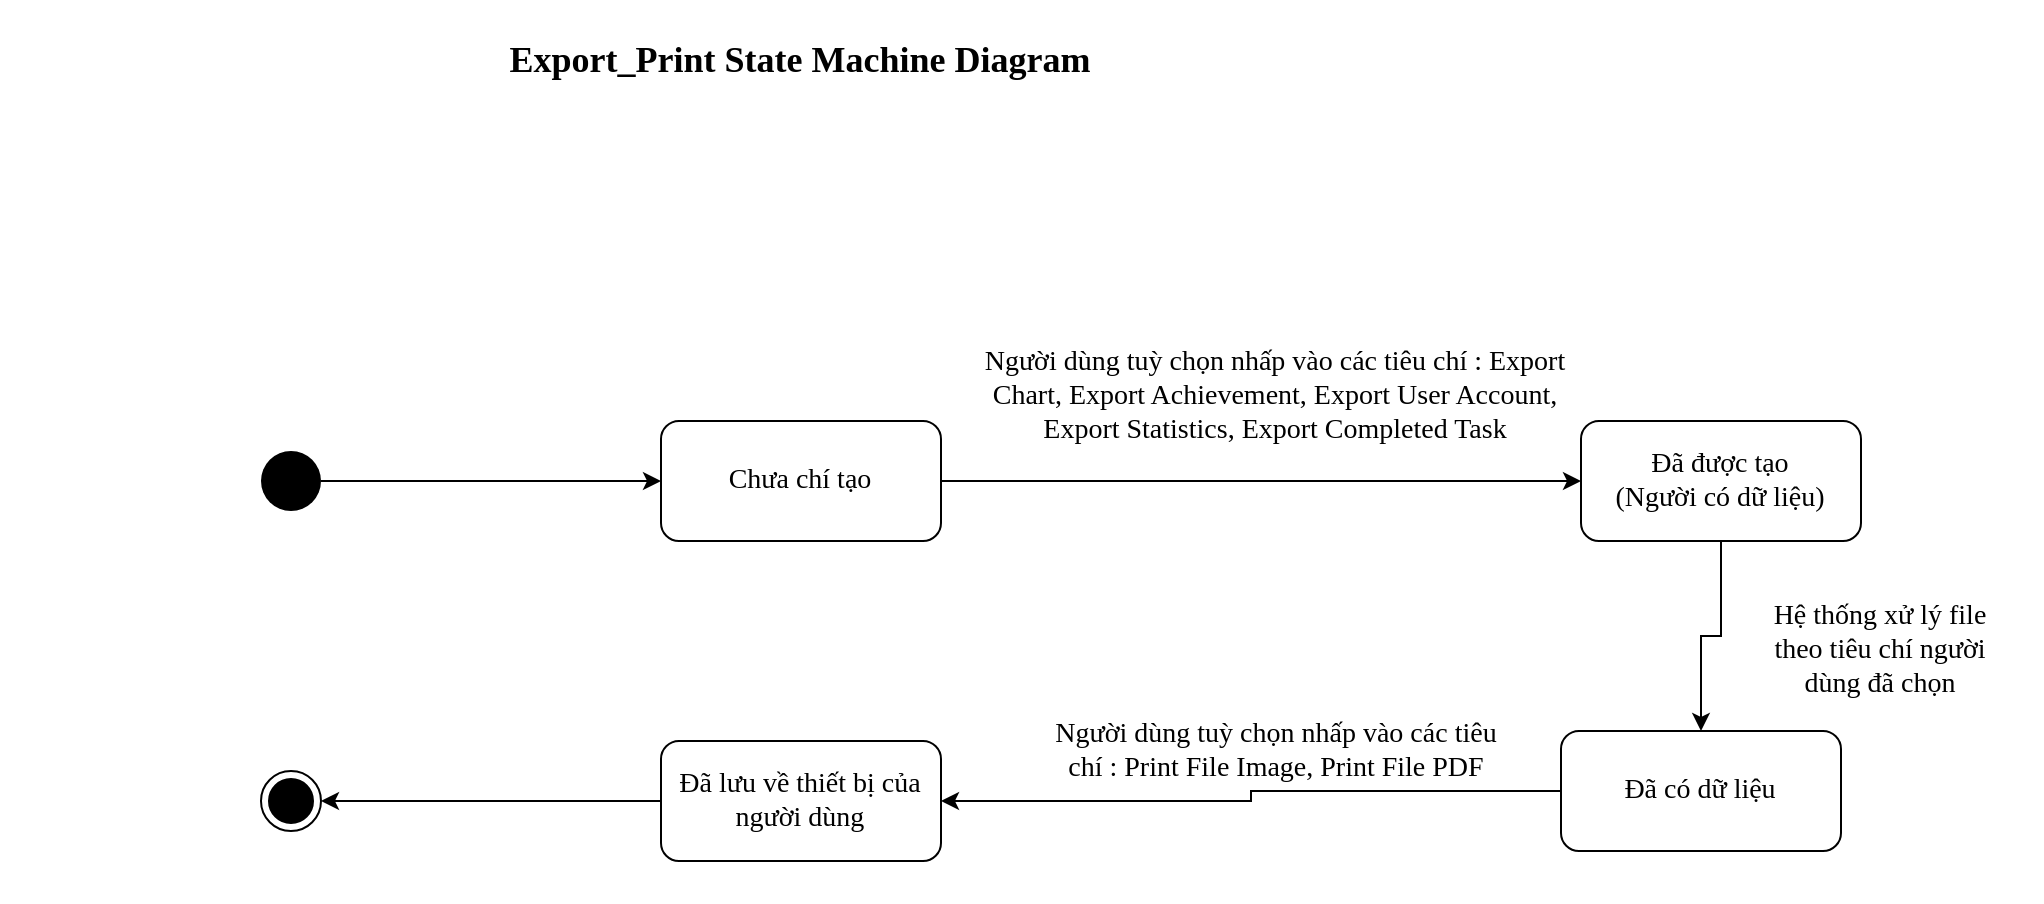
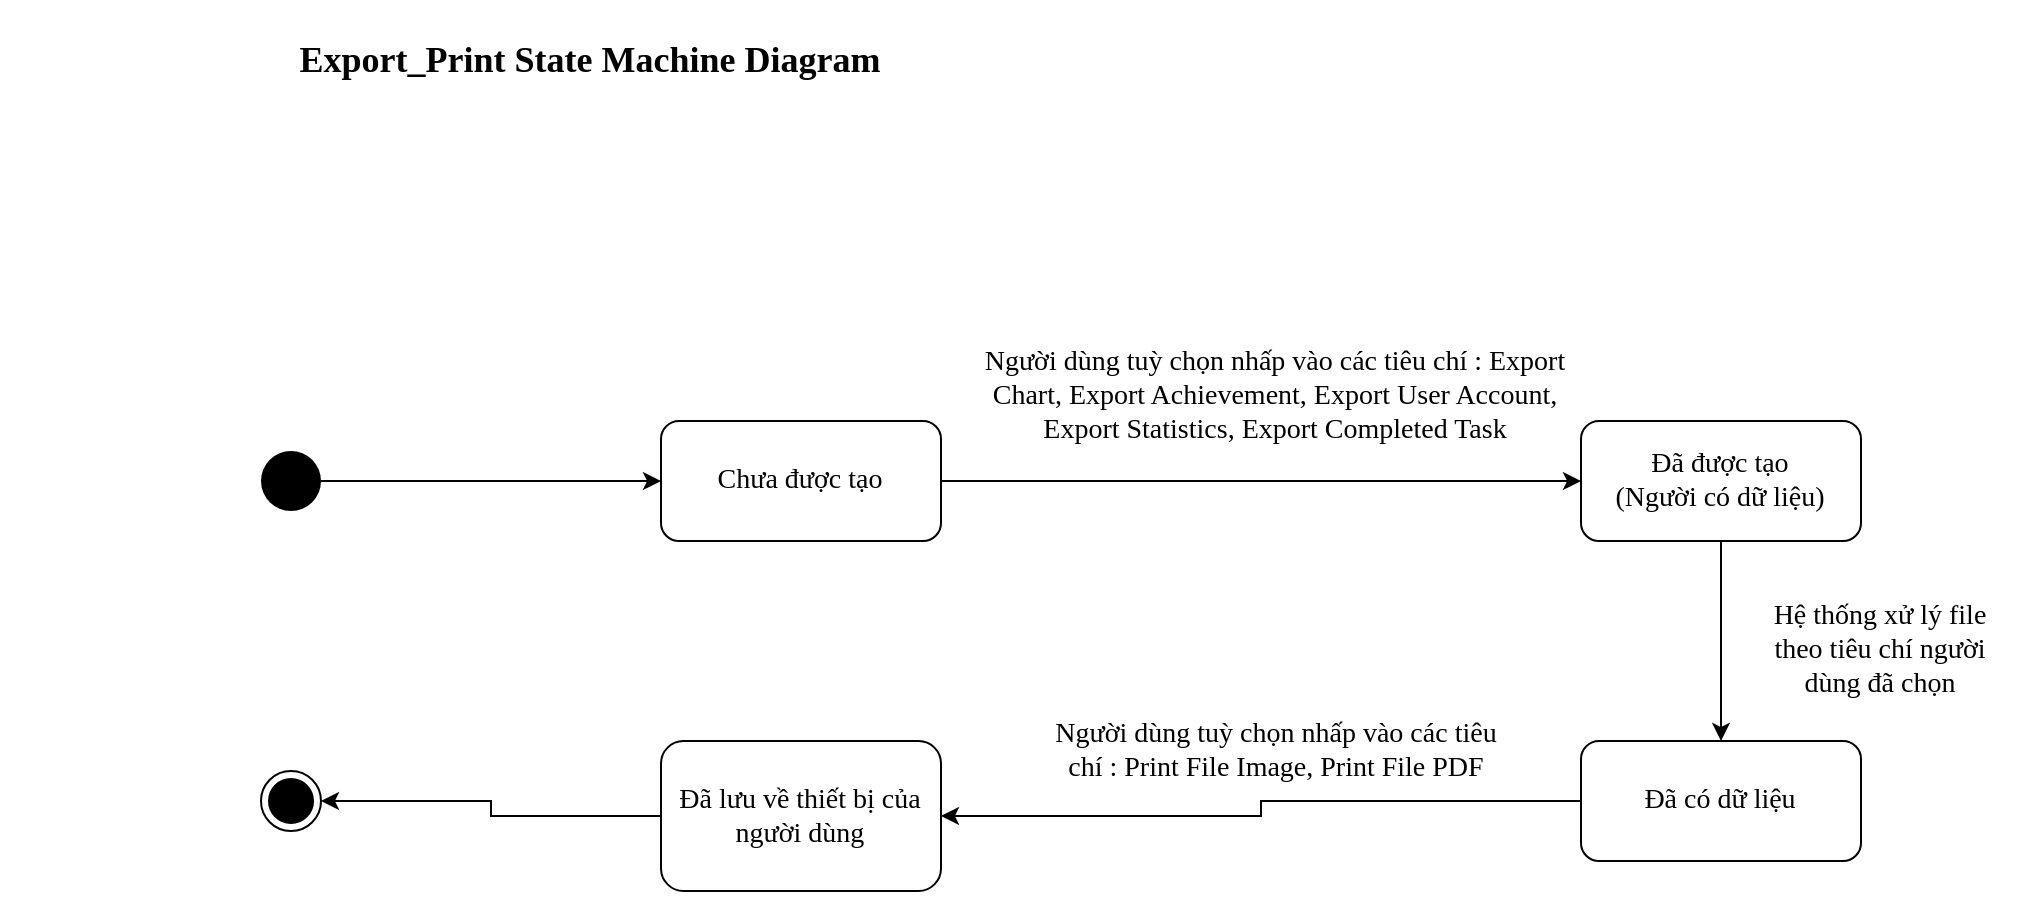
node "Export_Print State Machine Diagram": moved (801, 61) -> (591, 61)
node "Chưa chí tạo": label "Chưa chí tạo" -> "Chưa được tạo"
node "Đã có dữ liệu": moved (1701, 791) -> (1721, 801)
node "Đã lưu về thiết bị của người dùng": size 280x120 -> 280x150
